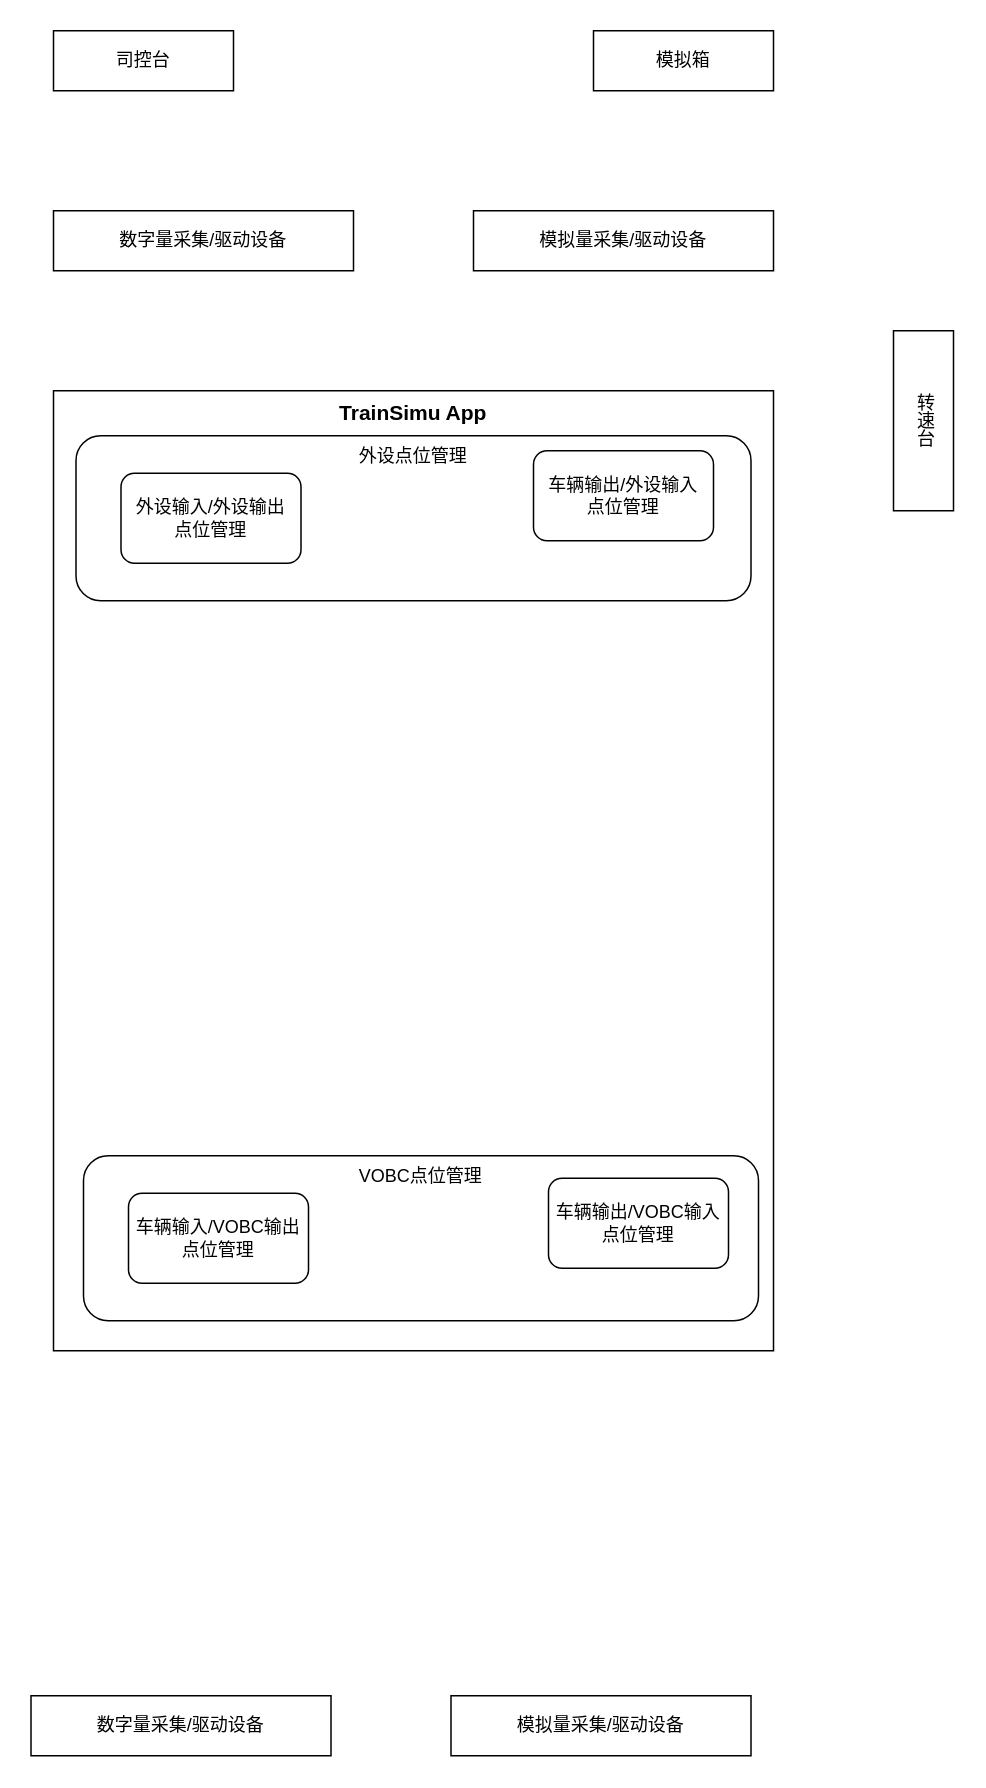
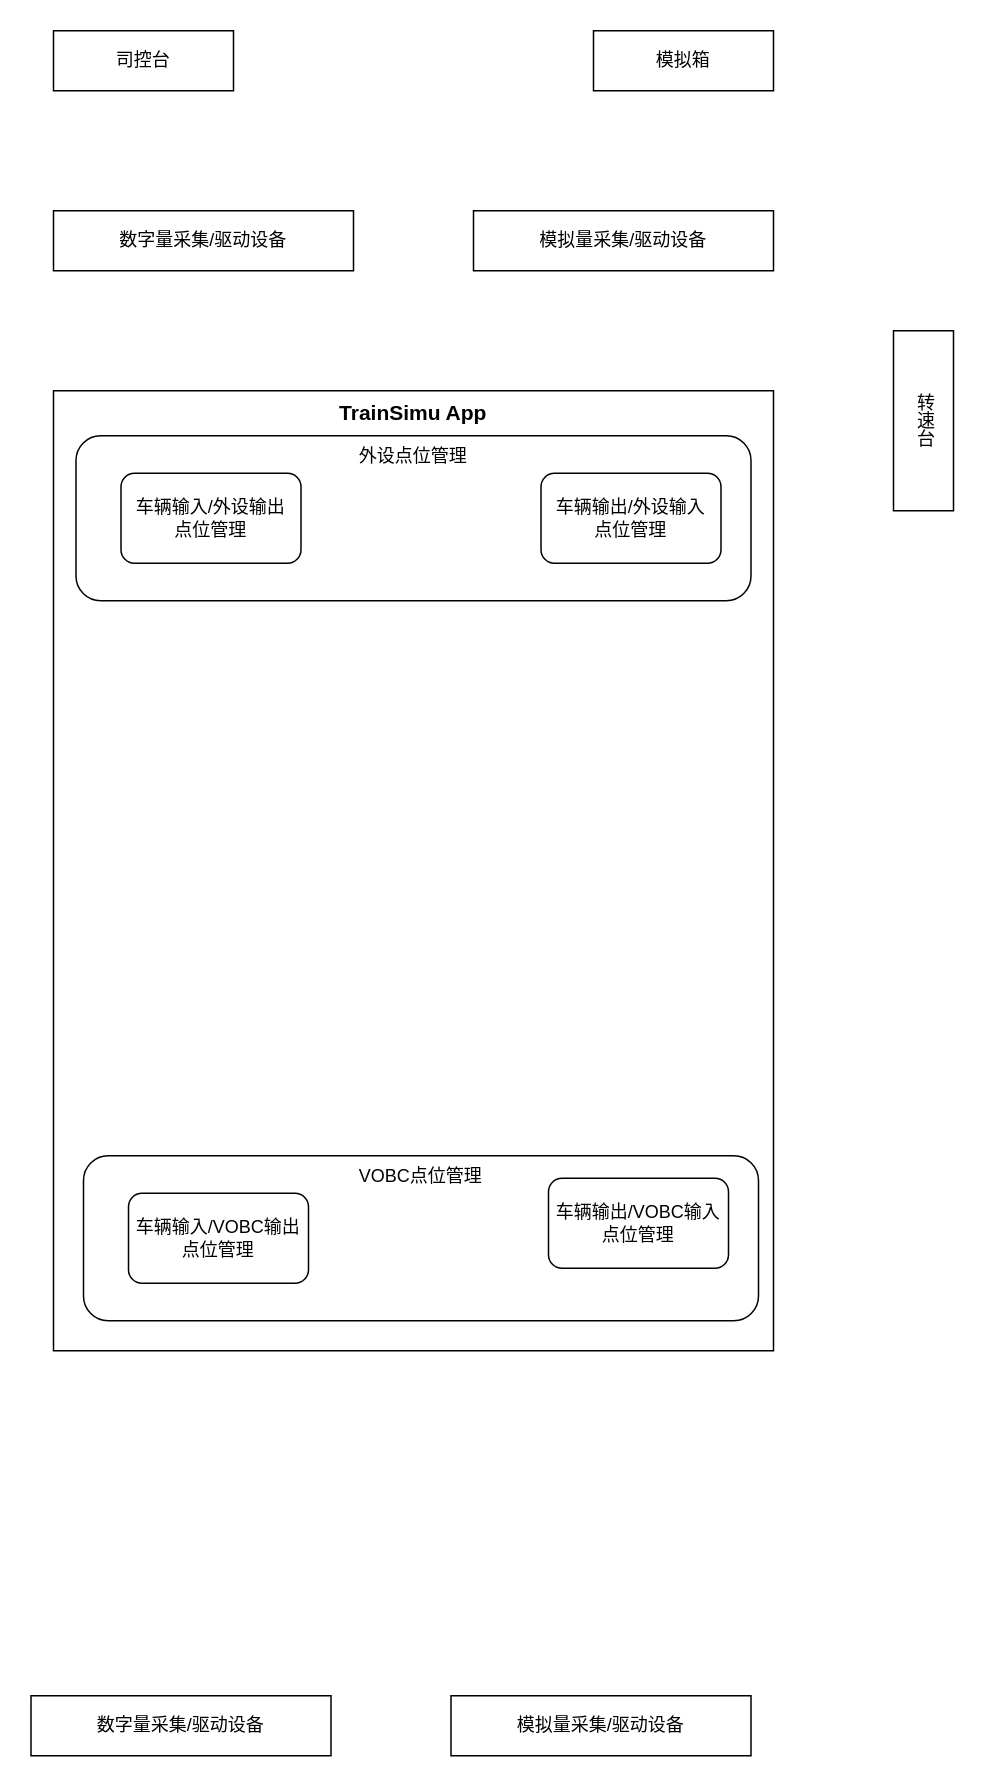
node "车辆输出/外设输入 点位管理": moved (623, 496) -> (631, 518)
node "外设输入/外设输出 点位管理": label "外设输入/外设输出 点位管理" -> "车辆输入/外设输出 点位管理"
